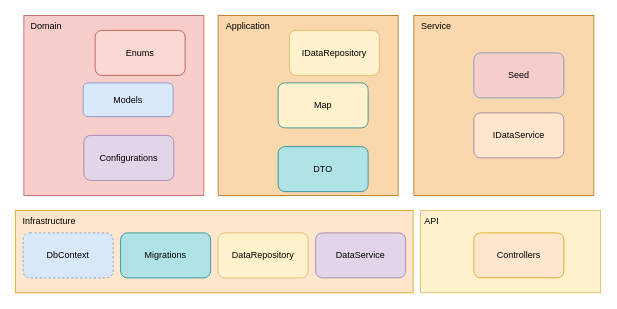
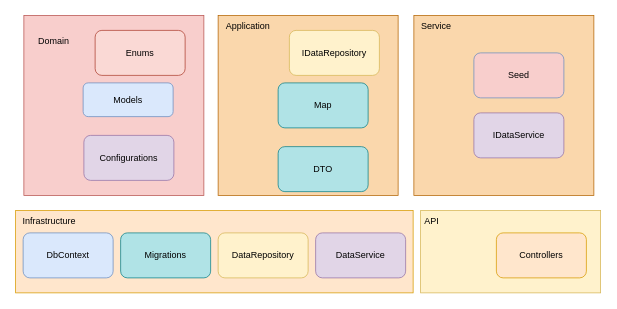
node "Domain": moved (46, 27) -> (54, 42)
node "Map": fillcolor #fff2cc -> #b0e3e6
node "IDataService": fillcolor #ffe6cc -> #e1d5e7
node "DbContext": style dashed -> solid
node "Controllers": moved (519, 255) -> (541, 255)
